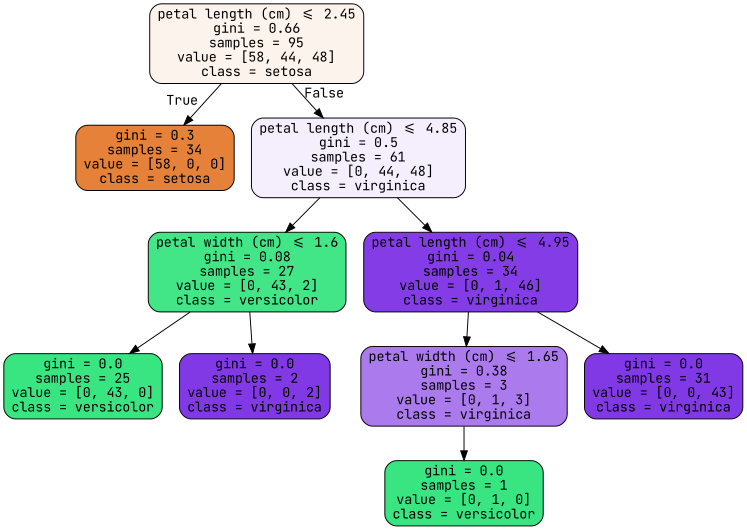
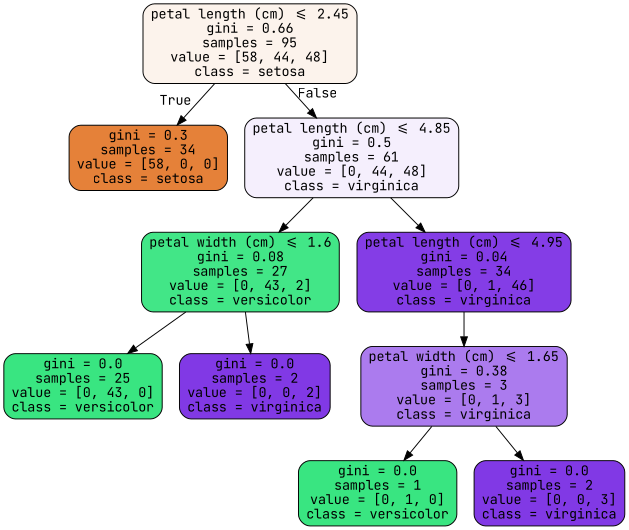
node "gini = 0.0 samples = 31 value = [0, 0, 43] class = virginica": removed
node "gini = 0.0 samples = 2 value = [0, 0, 3] class = virginica": added
